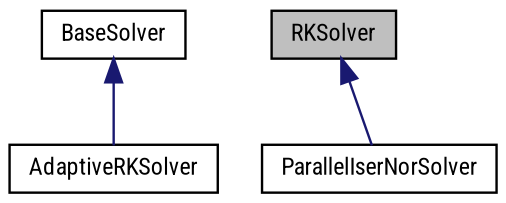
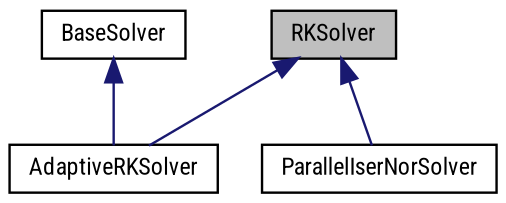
edge "AdaptiveRKSolver" -> "RKSolver": added
